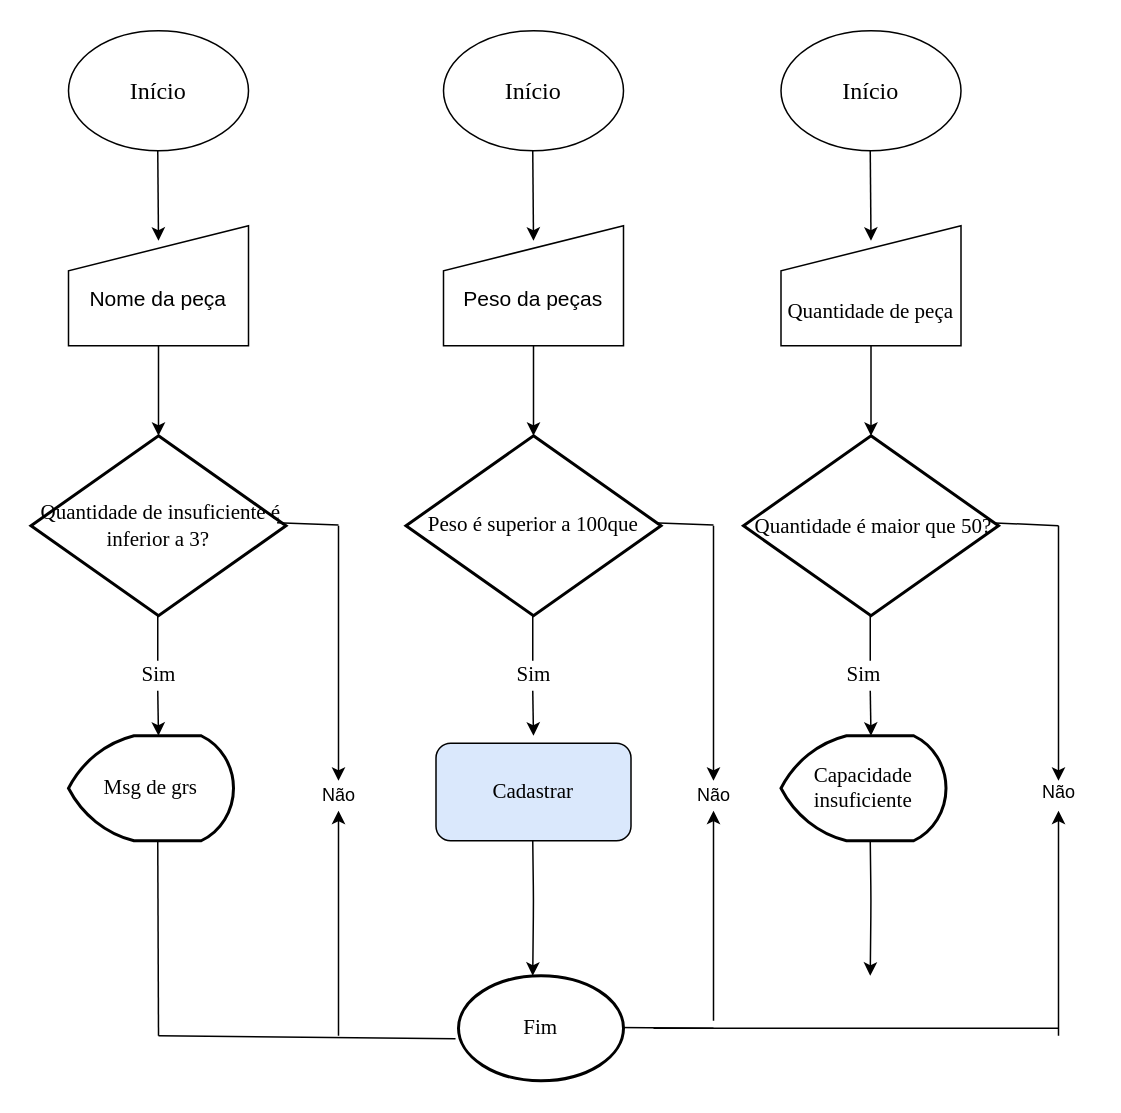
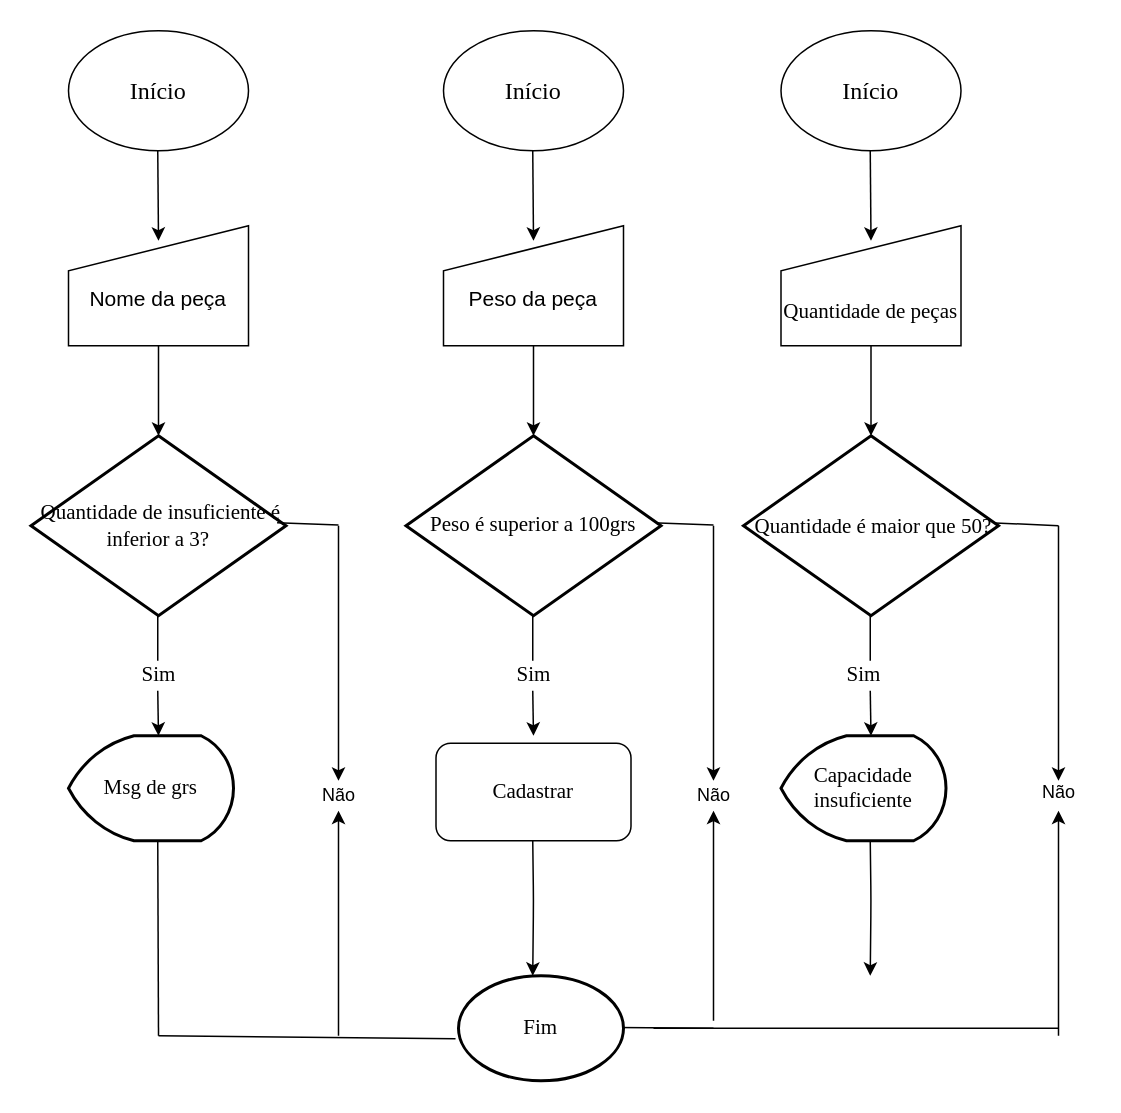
node "Peso da peças": label "Peso da peças" -> "Peso da peça"
node "Quantidade de peça": label "Quantidade de peça" -> "Quantidade de peças"
node "Peso é superior a 100que": label "Peso é superior a 100que" -> "Peso é superior a 100grs"
node "Cadastrar": fillcolor #dae8fc -> #ffffff
